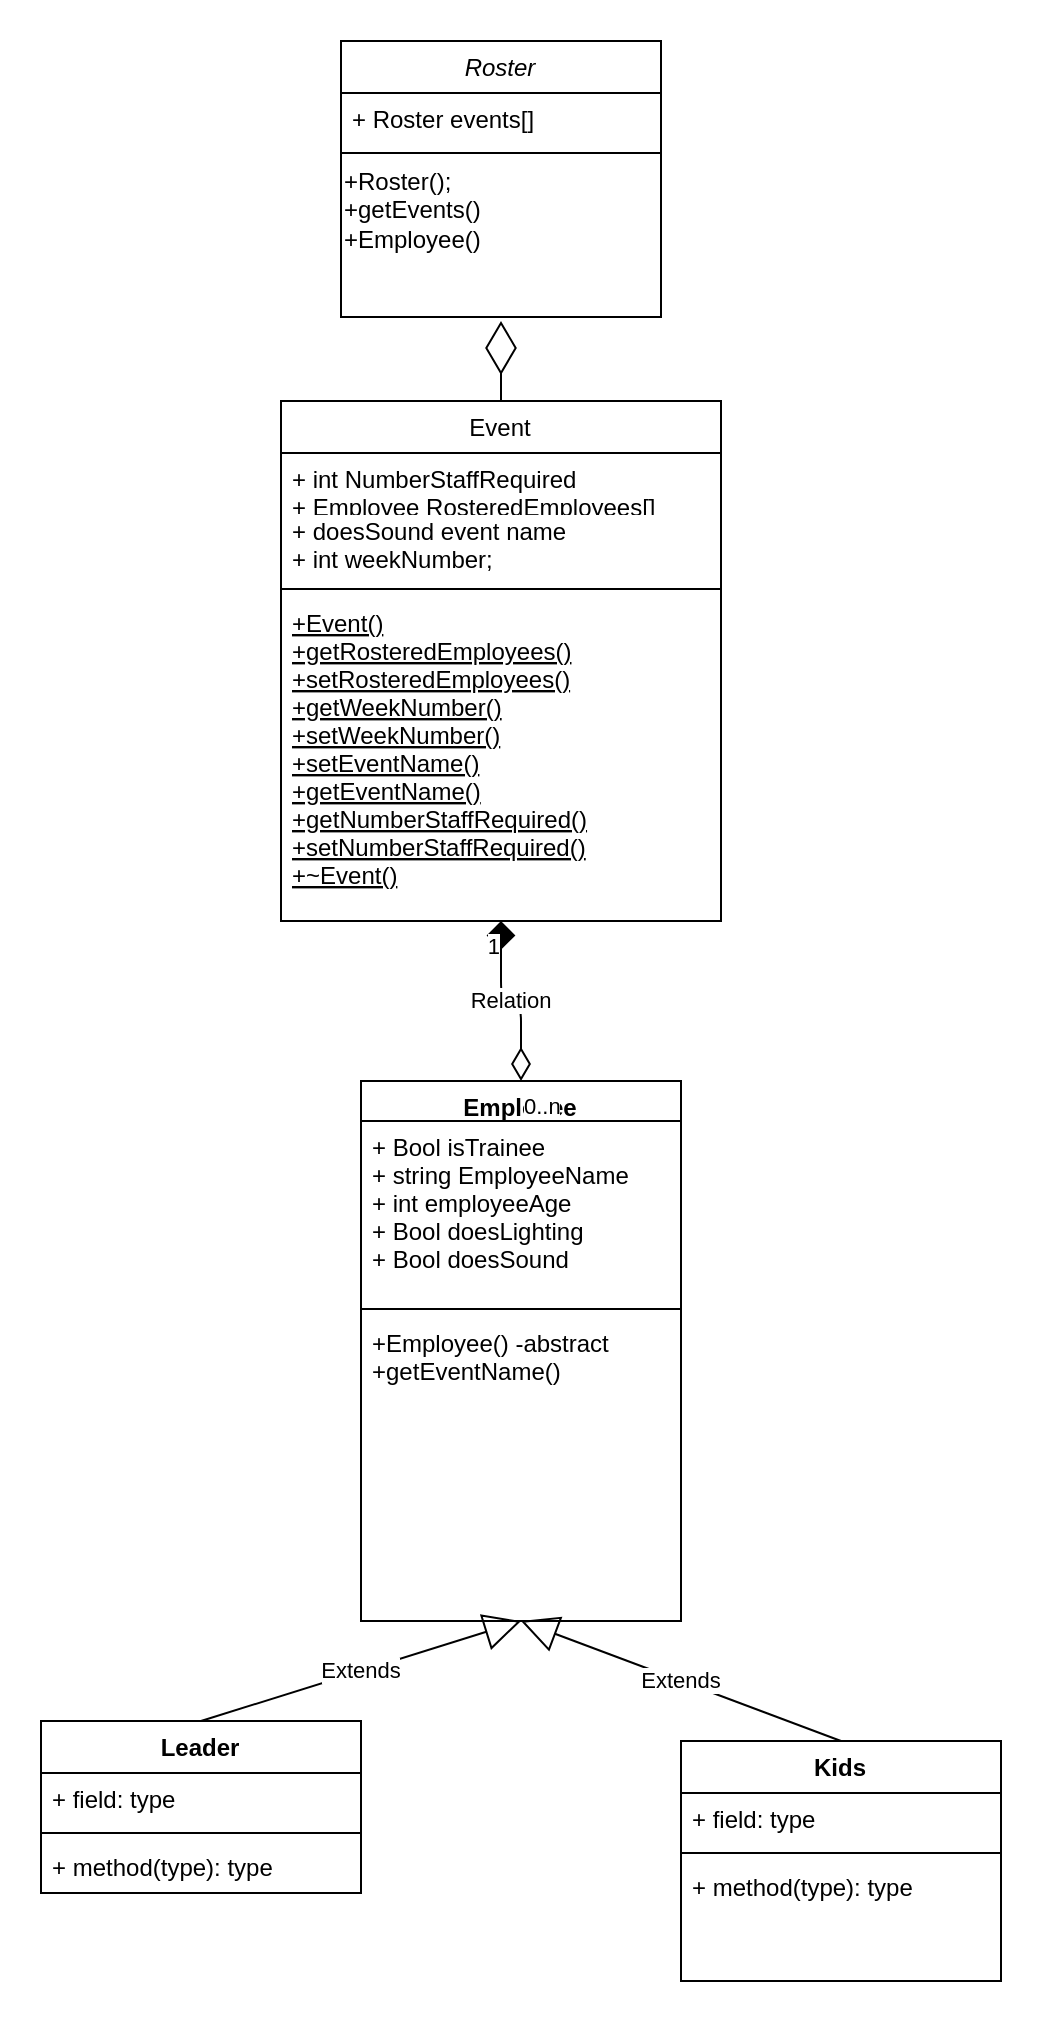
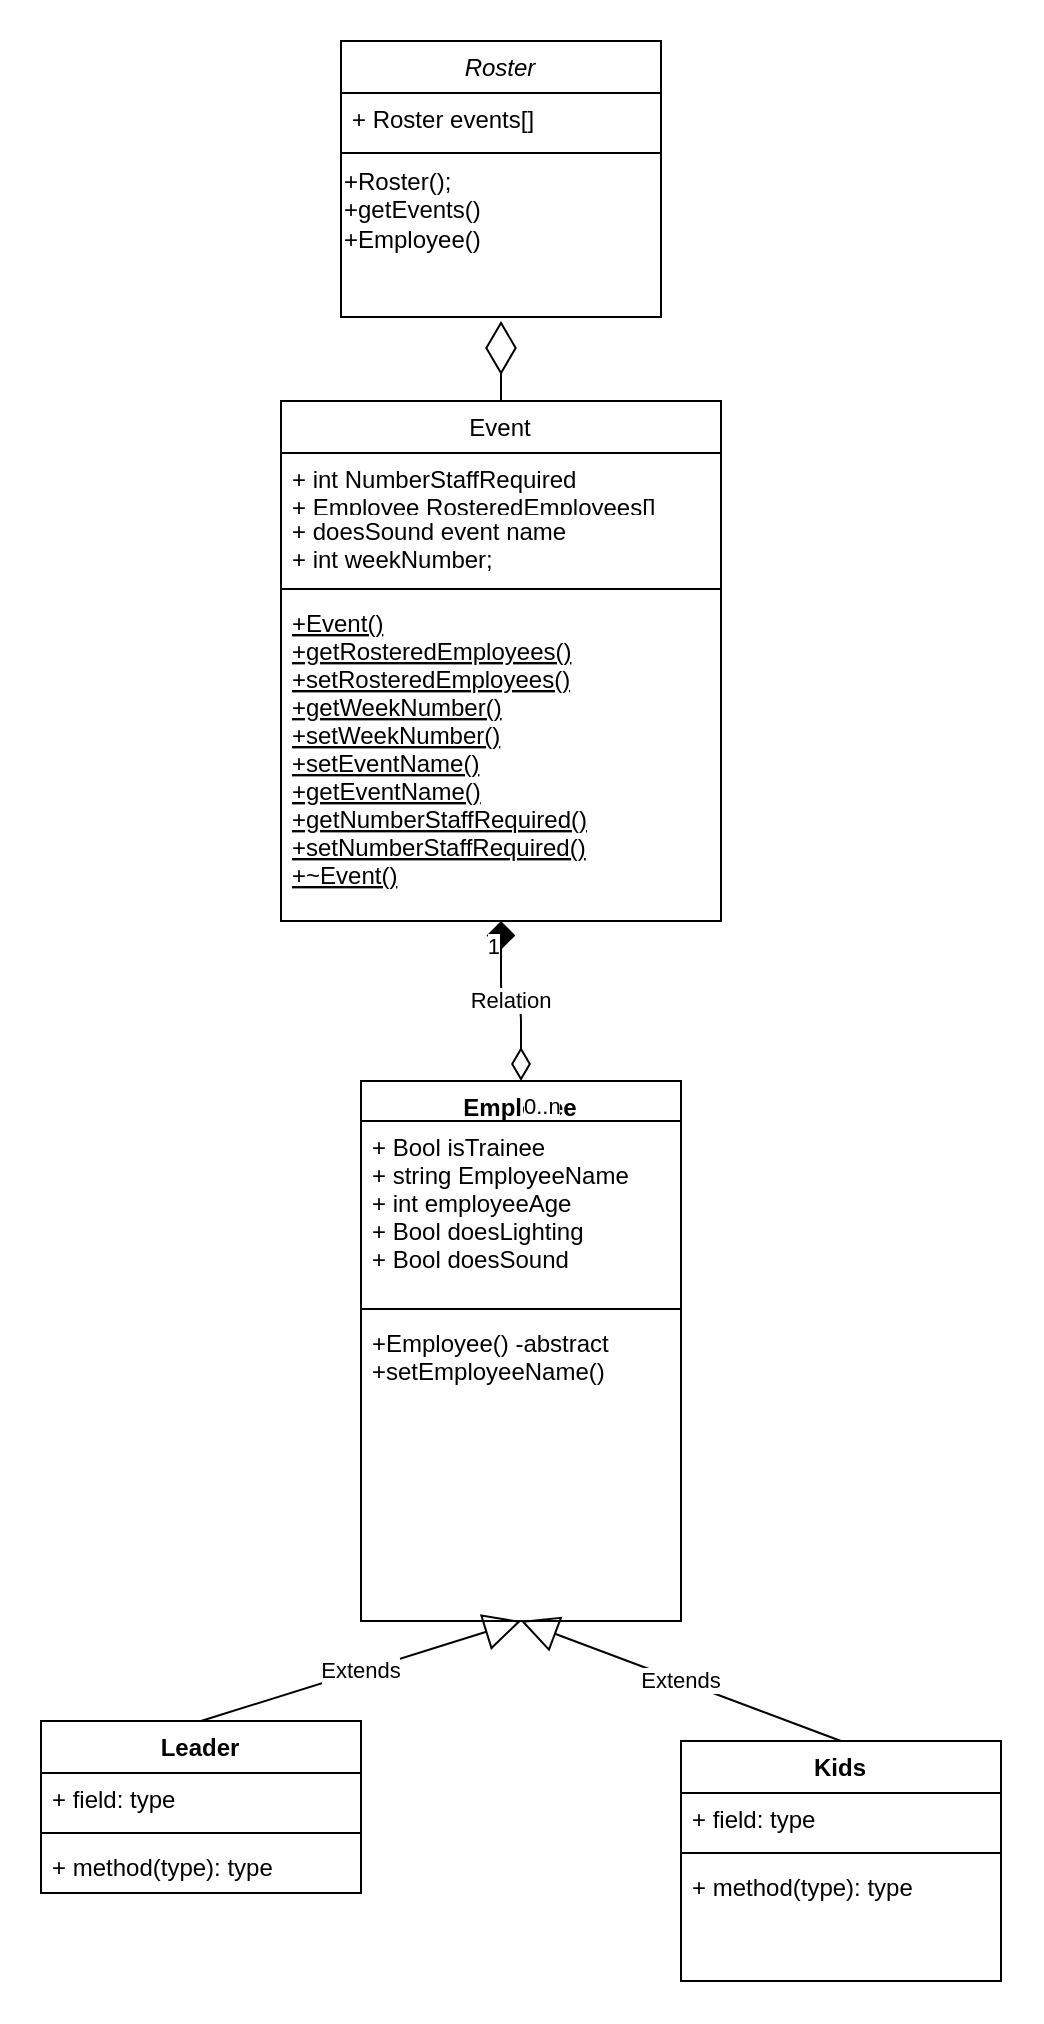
node "+Employee() -abstract +getEventName()": label "+Employee() -abstract +getEventName()" -> "+Employee() -abstract +setEmployeeName()"
